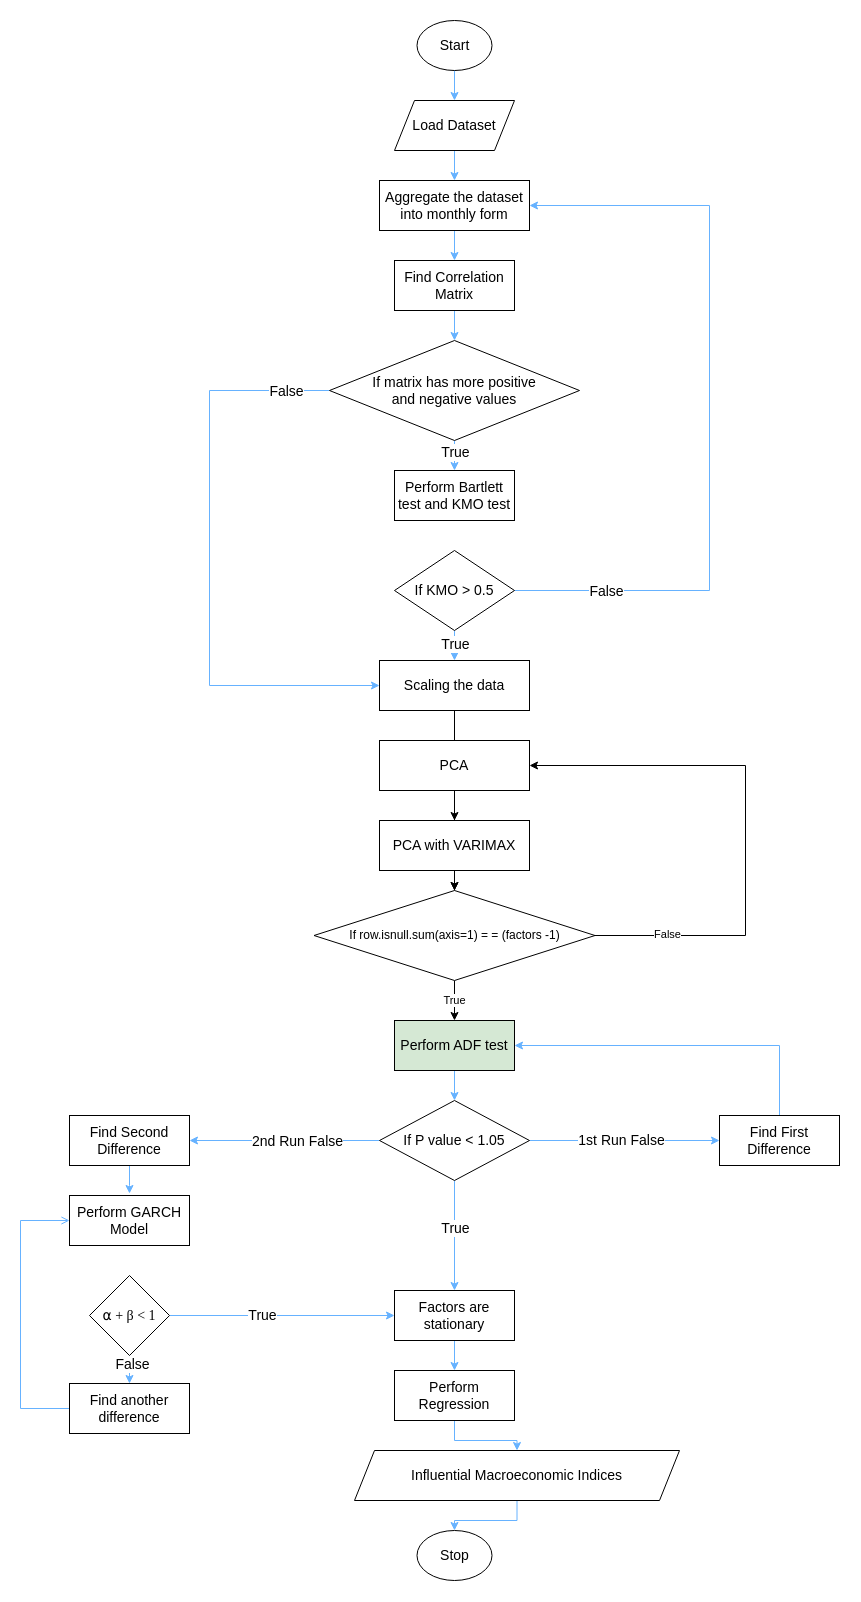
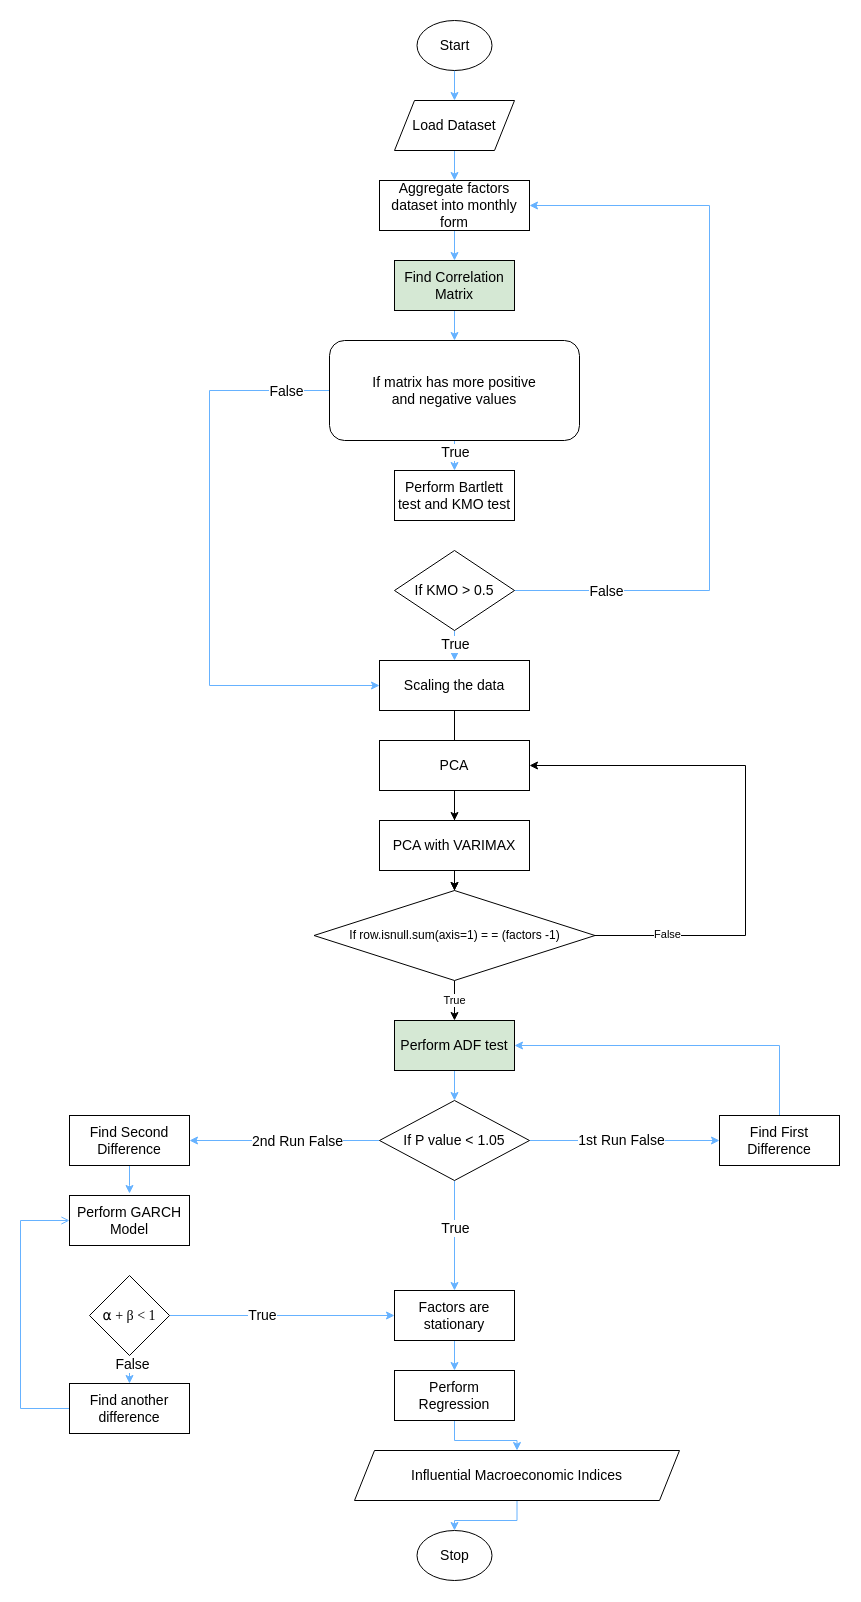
node "Aggregate the dataset into monthly form": label "Aggregate the dataset into monthly form" -> "Aggregate factors dataset into monthly form"
node "Find Correlation Matrix": fillcolor #ffffff -> #d5e8d4
node "If matrix has more positive and negative values": shape diamond -> rounded rectangle
